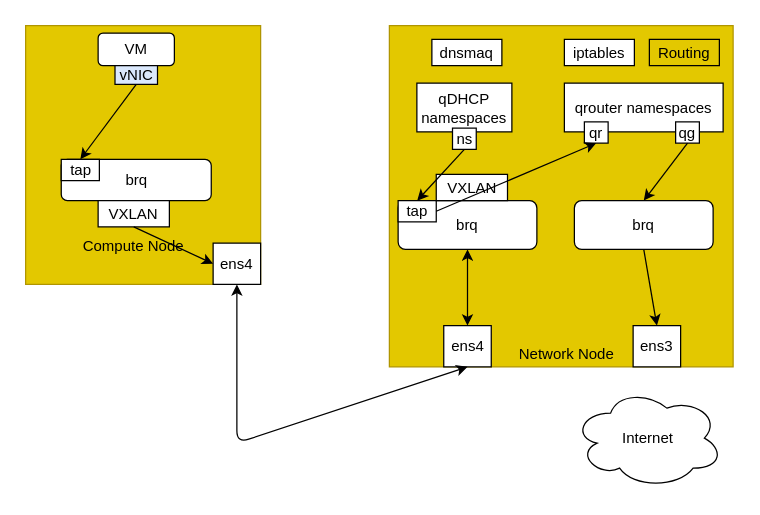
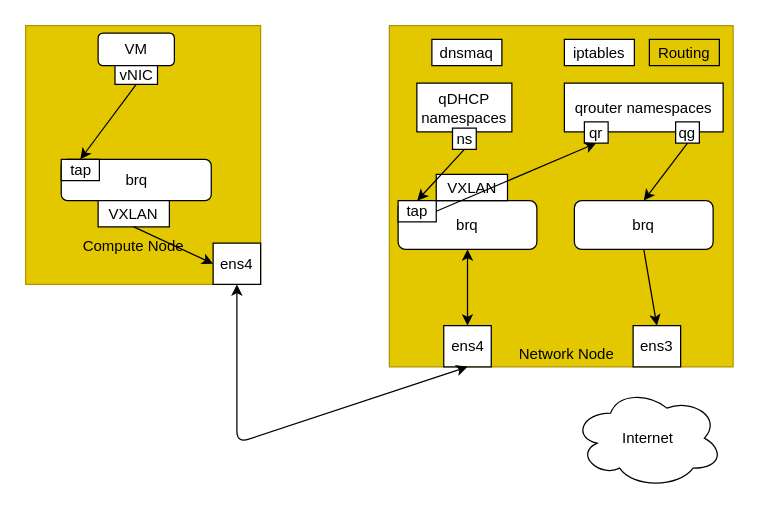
node "vNIC": fillcolor #dae8fc -> #ffffff
